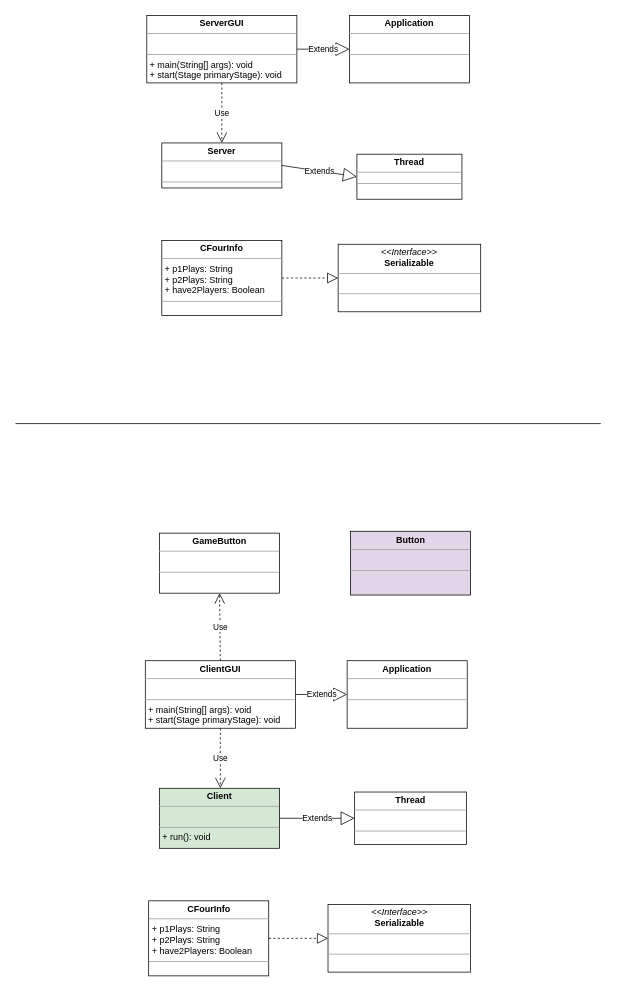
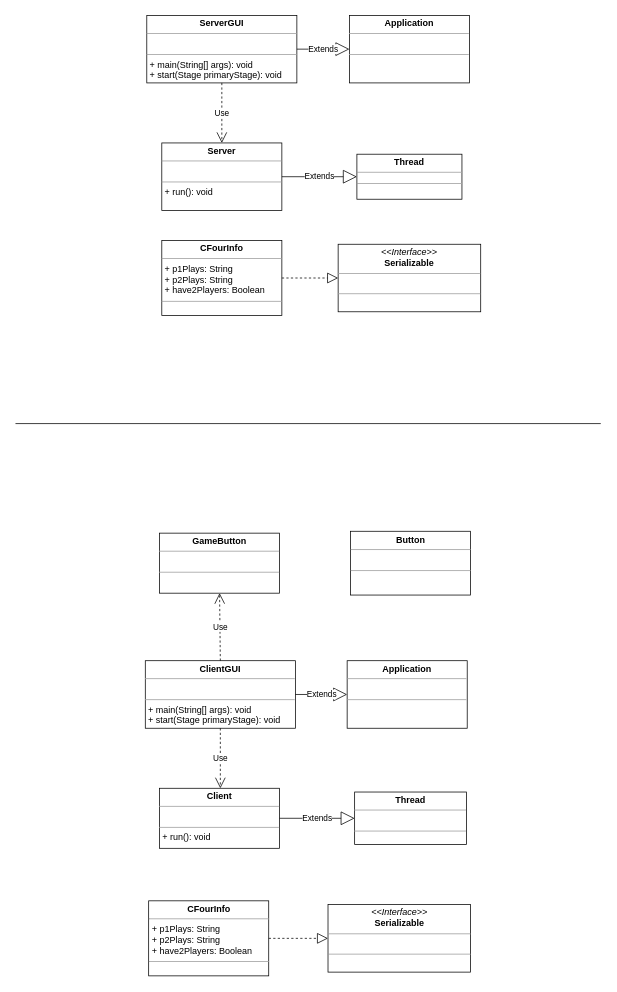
node "Server + run(): void": size 120x45 -> 120x68
node "Button": fillcolor #e1d5e7 -> #ffffff
node "Client + run(): void": fillcolor #d5e8d4 -> #ffffff
